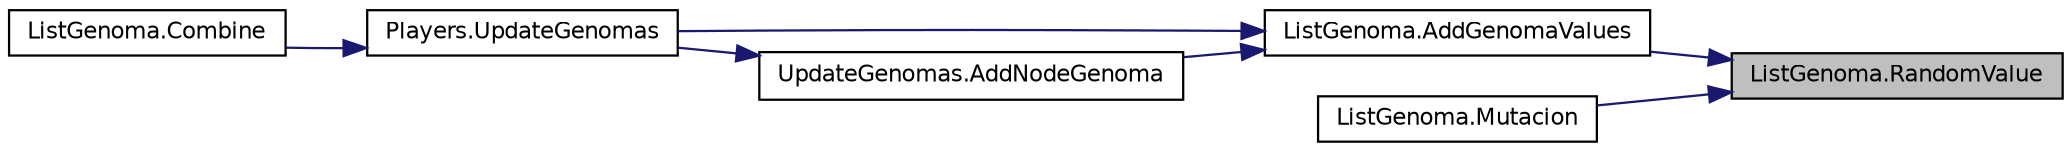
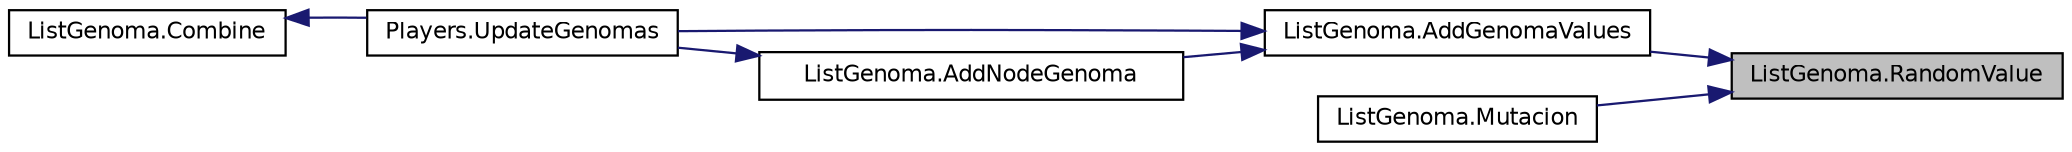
edge "ListGenoma.Combine" -> "Players.UpdateGenomas": reversed
node "UpdateGenomas.AddNodeGenoma": label "UpdateGenomas.AddNodeGenoma" -> "ListGenoma.AddNodeGenoma"
